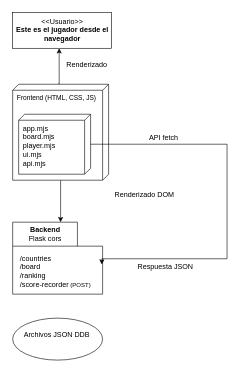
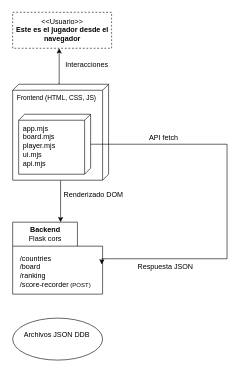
node "<<Usuario>> Este es el jugador desde el navegador": style solid -> dashed
node "Renderizado": label "Renderizado" -> "Interacciones"
node "Renderizado DOM": moved (144, 195) -> (93, 195)
